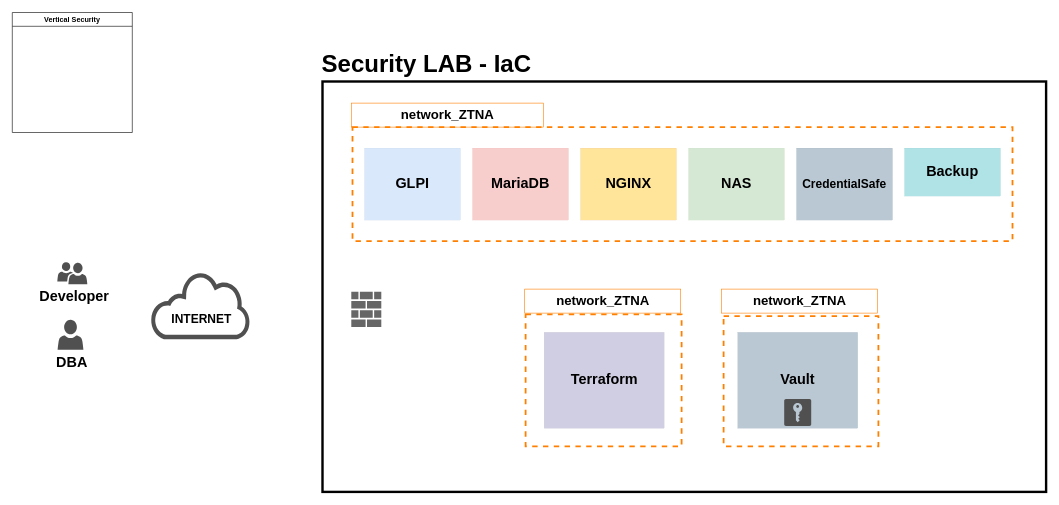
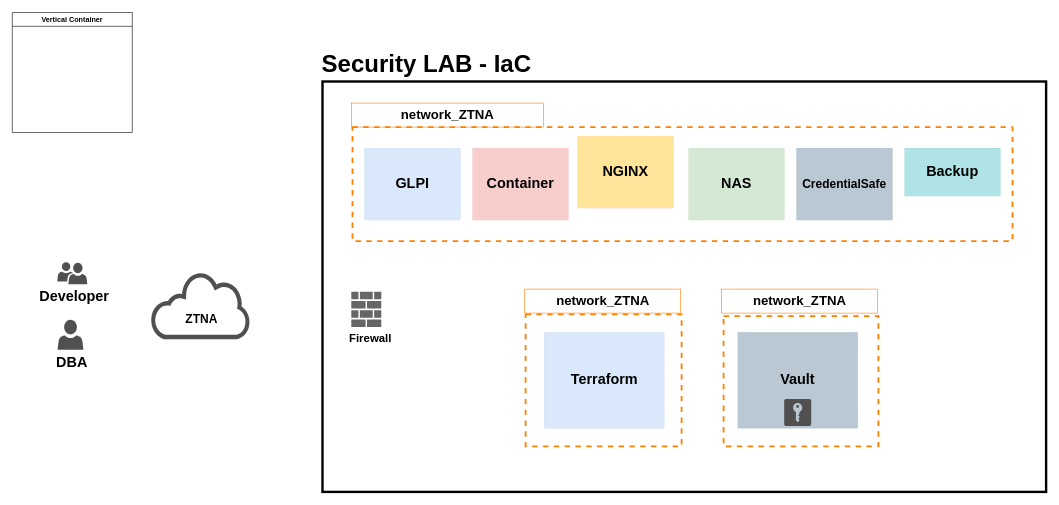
node "Vertical Security": label "Vertical Security" -> "Vertical Container"
node "MariaDB": label "MariaDB" -> "Container"
node "NGINX": moved (629, 184) -> (626, 172)
node "INTERNET": label "INTERNET" -> "ZTNA"
node "Firewall": added
node "Terraform": fillcolor #d0cee2 -> #dae8fc
